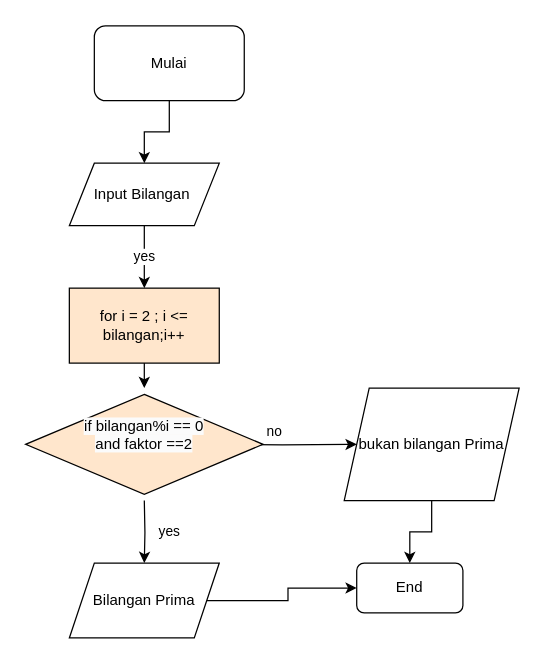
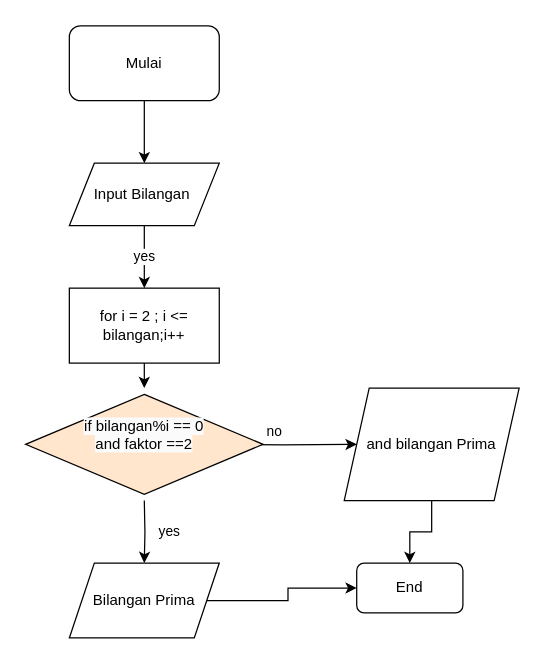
node "Mulai": moved (169, 63) -> (144, 63)
node "for i = 2 ; i <= bilangan;i++": fillcolor #ffe6cc -> #ffffff
node "bukan bilangan Prima": label "bukan bilangan Prima" -> "and bilangan Prima"
